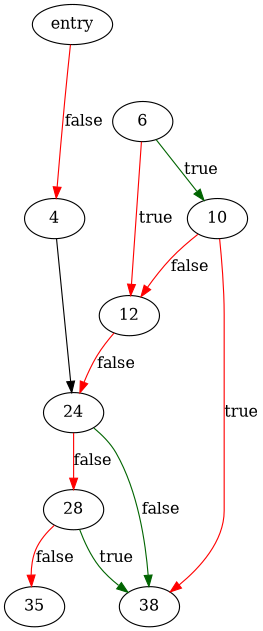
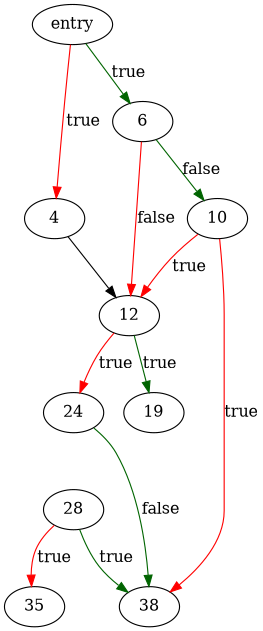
edge "entry" -> "6": added, label "true"
edge "entry" -> "4": label "false" -> "true"
edge "6" -> "10": label "true" -> "false"
edge "6" -> "12": label "true" -> "false"
edge "10" -> "12": label "false" -> "true"
edge "4" -> "24": now "4" -> "12"
edge "12" -> "24": label "false" -> "true"
node "19": added
edge "24" -> "28": removed, label "false"
edge "28" -> "35": label "false" -> "true"
